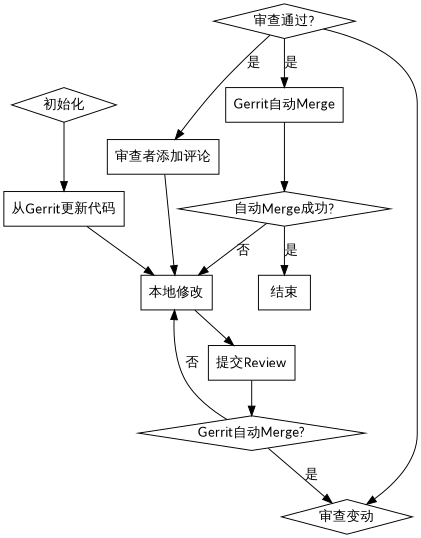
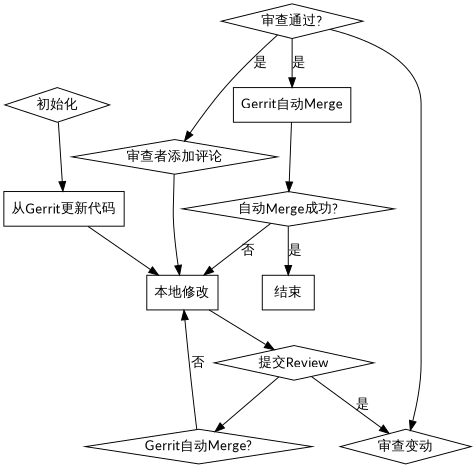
node "审查者添加评论": shape box -> diamond
node "提交Review": shape box -> diamond
edge "Gerrit自动Merge?" -> "审查变动": now "提交Review" -> "审查变动"
